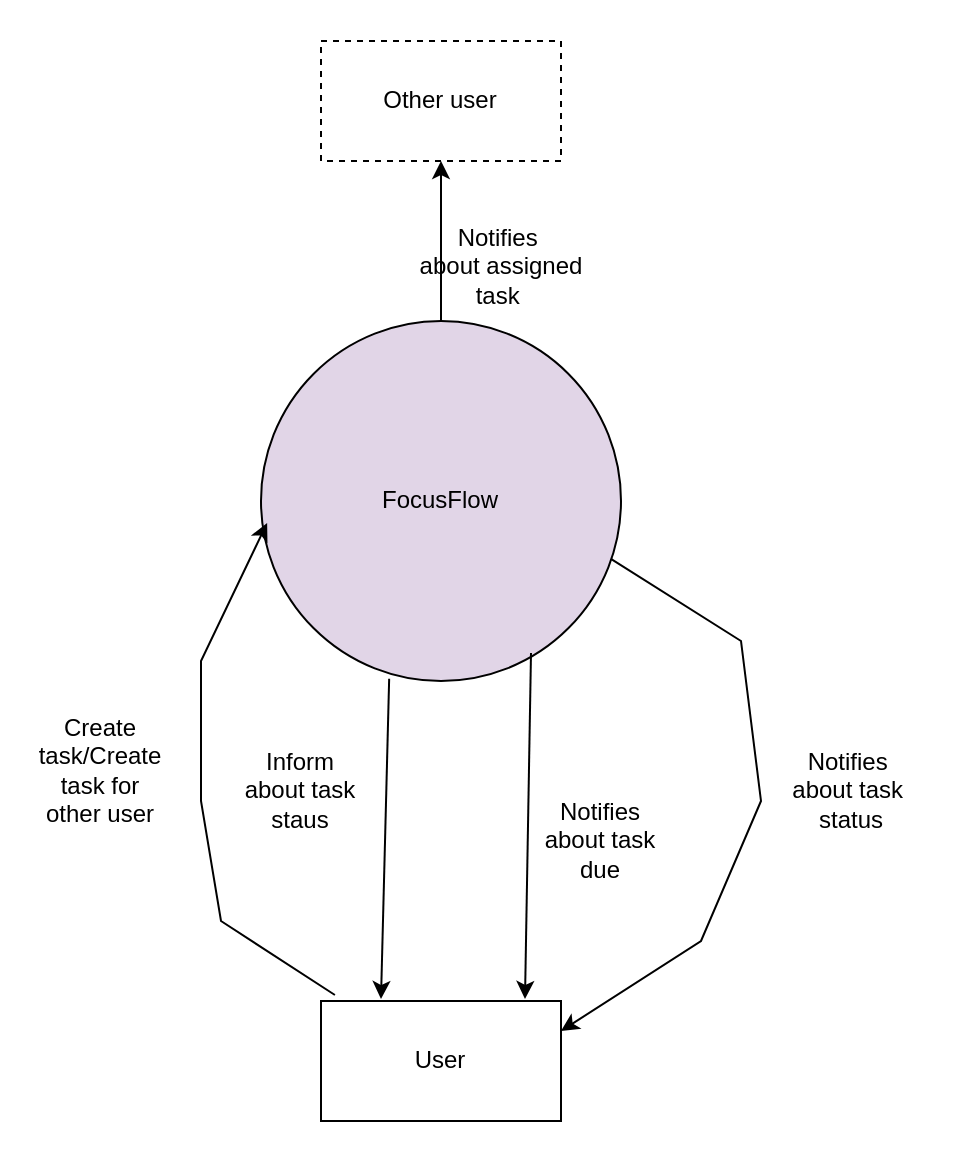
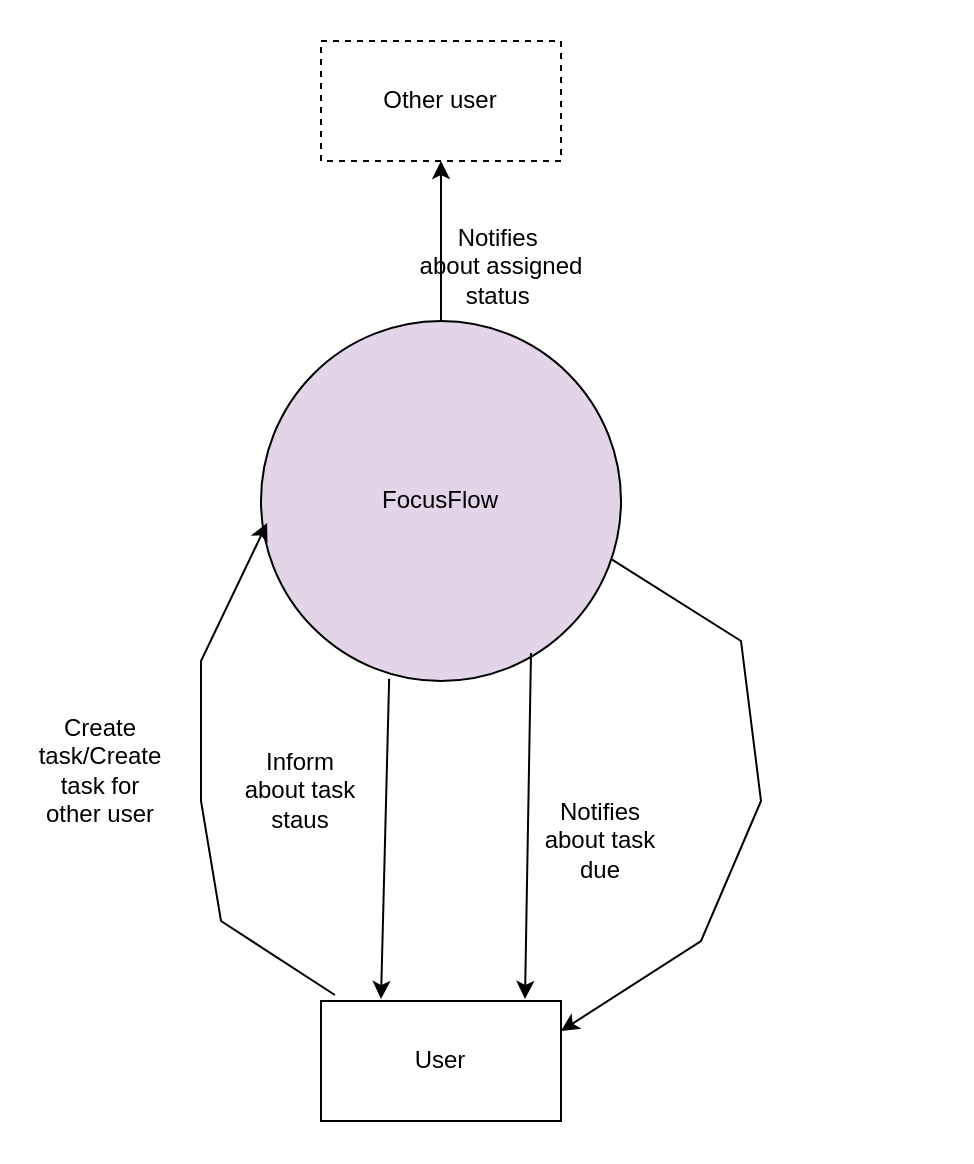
node "Notifies about assigned task": label "Notifies about assigned task" -> "Notifies about assigned status"
node "Notifies about task status": removed
